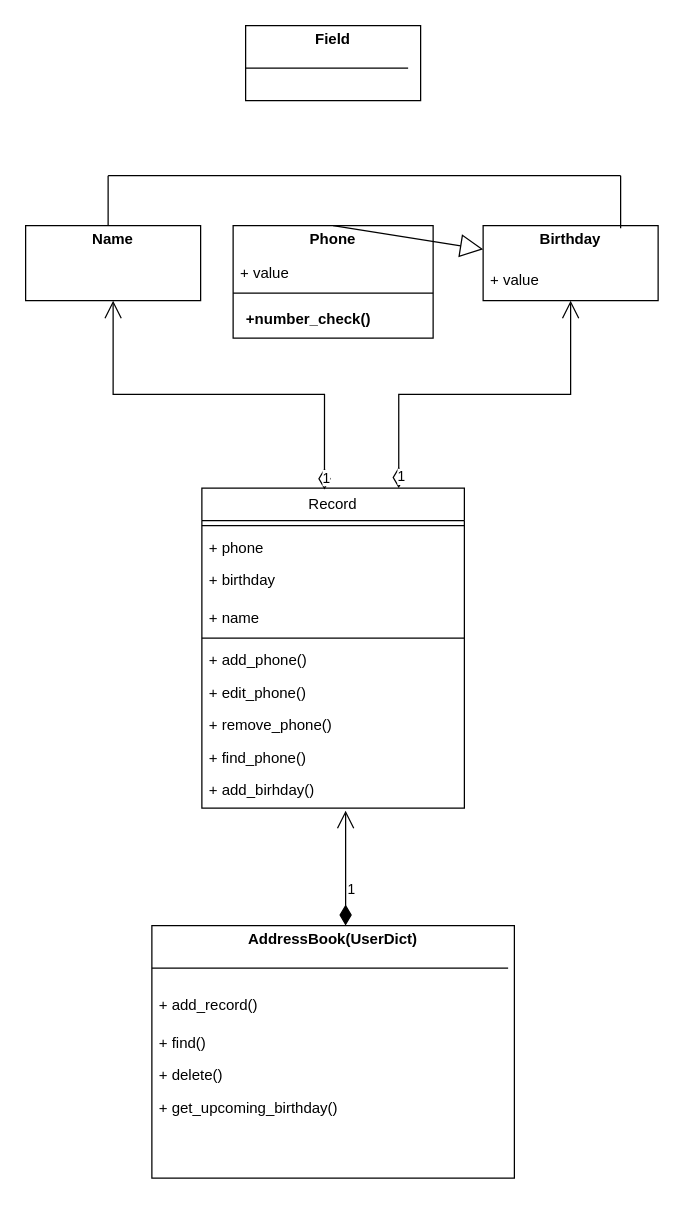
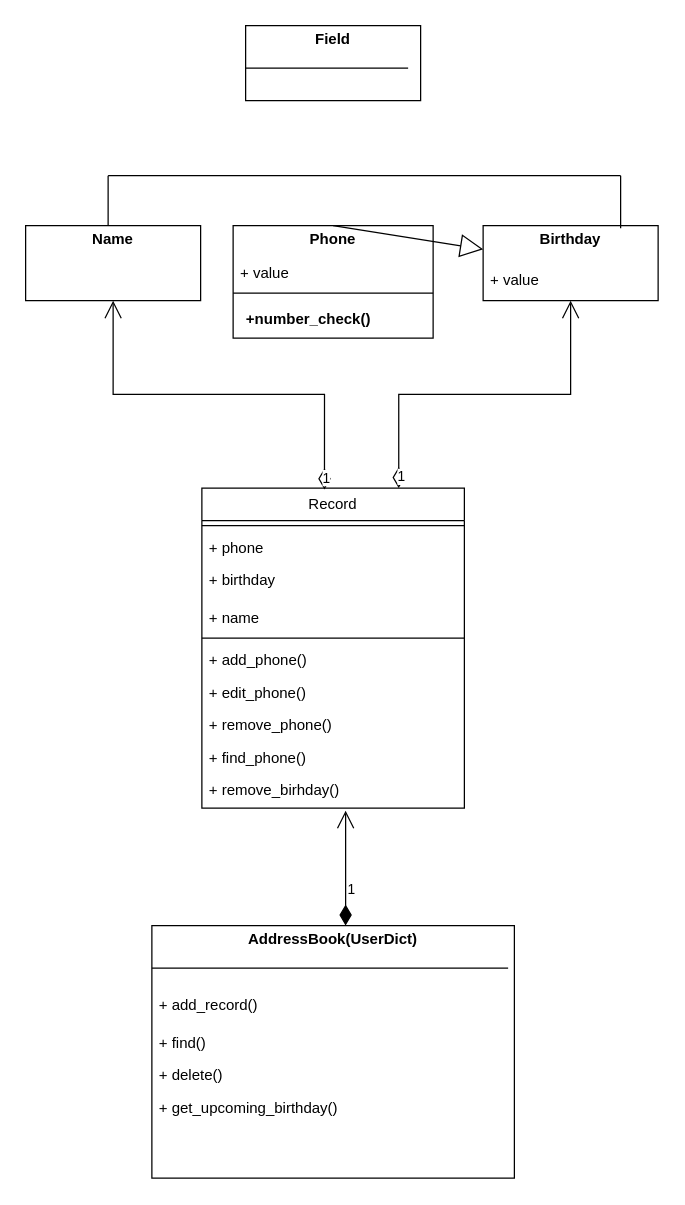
node "+ add_birhday()": label "+ add_birhday()" -> "+ remove_birhday()"
